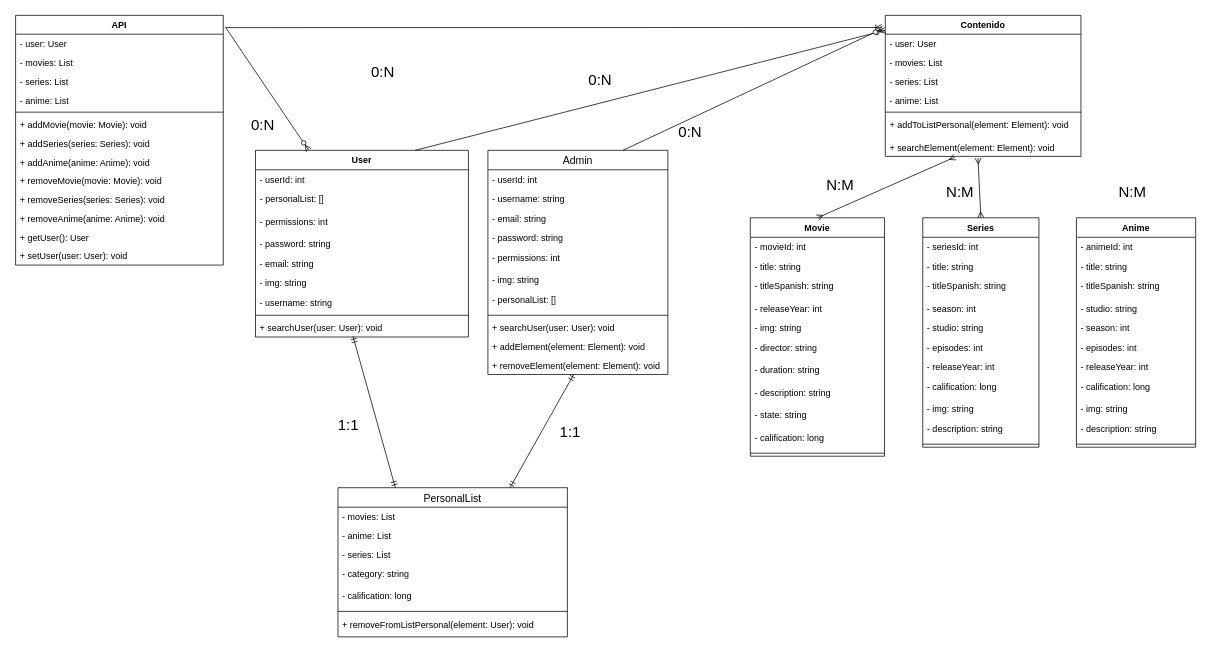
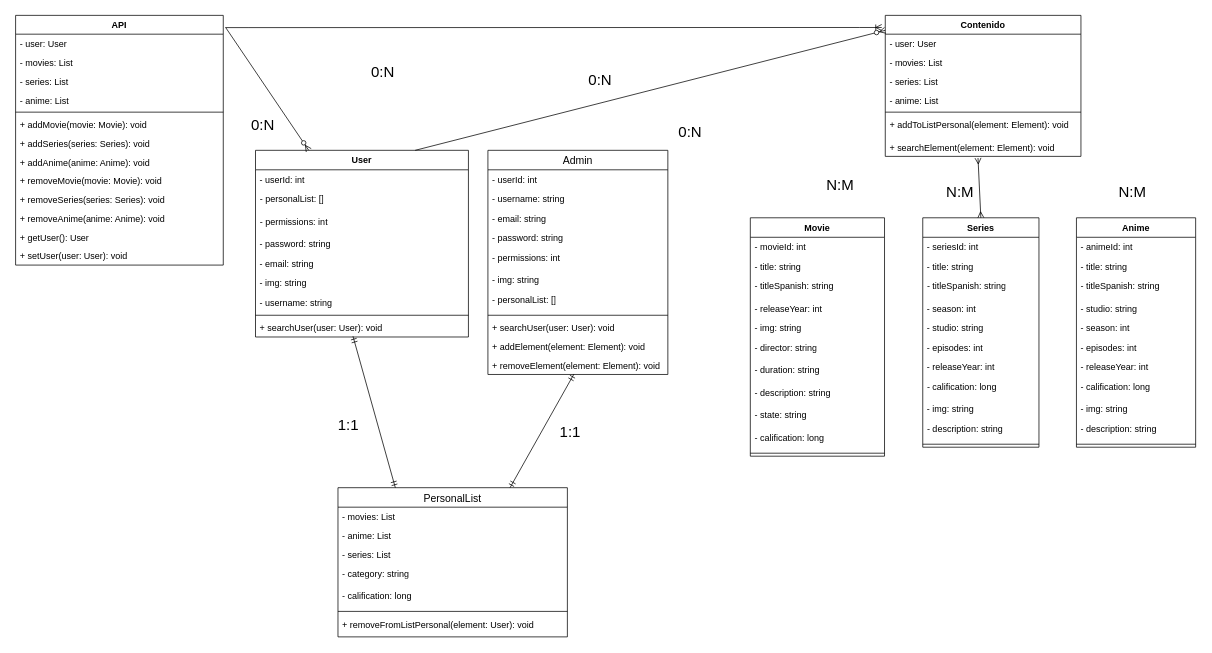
edge "Admin" -> "Contenido": removed
edge "+ searchElement(element: Element): void" -- "Movie": removed
